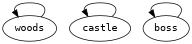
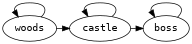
edge "woods" -> "castle": added
edge "castle" -> "boss": added
